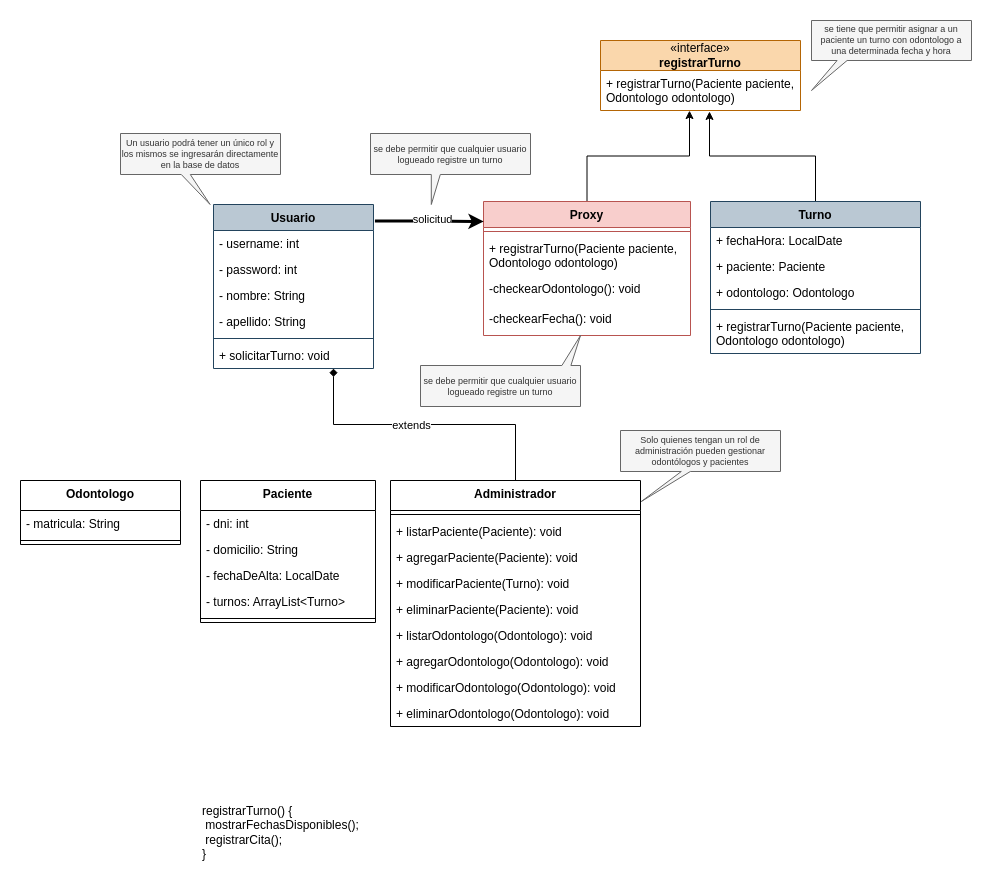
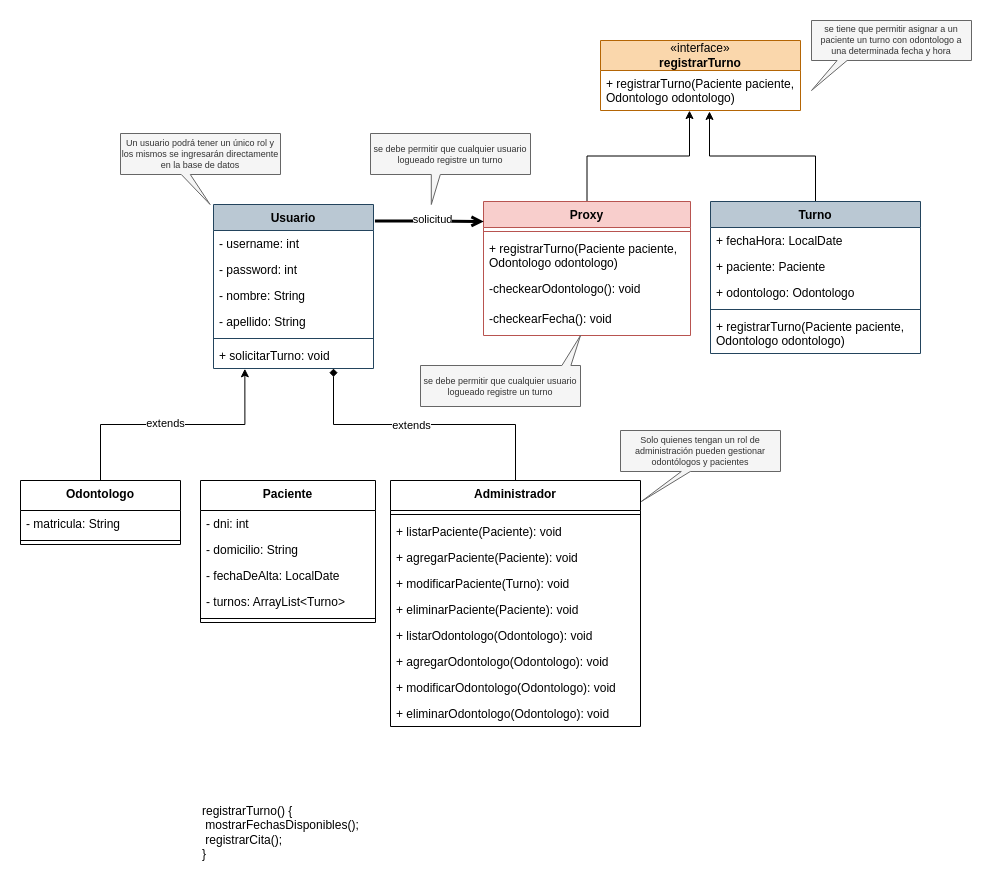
edge "Usuario" -> "Proxy": arrowhead classic -> open
edge "Odontologo" -> "+ solicitarTurno: void": added, label "extends"
